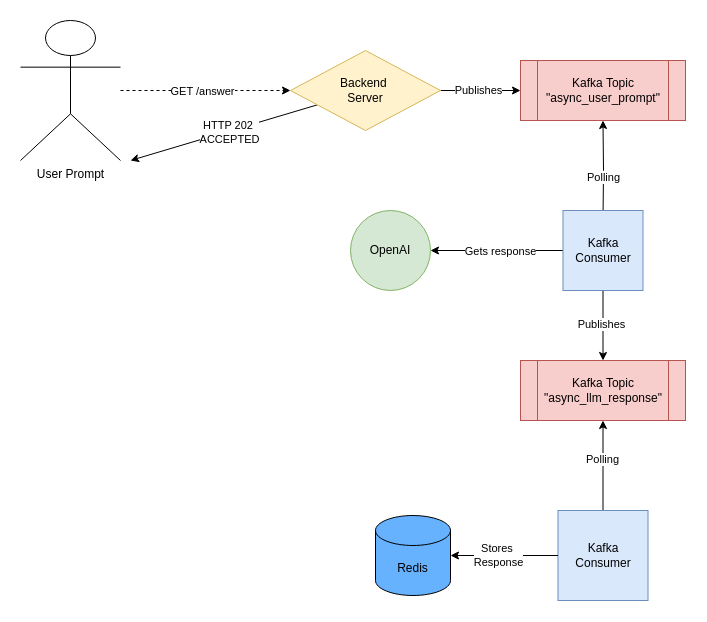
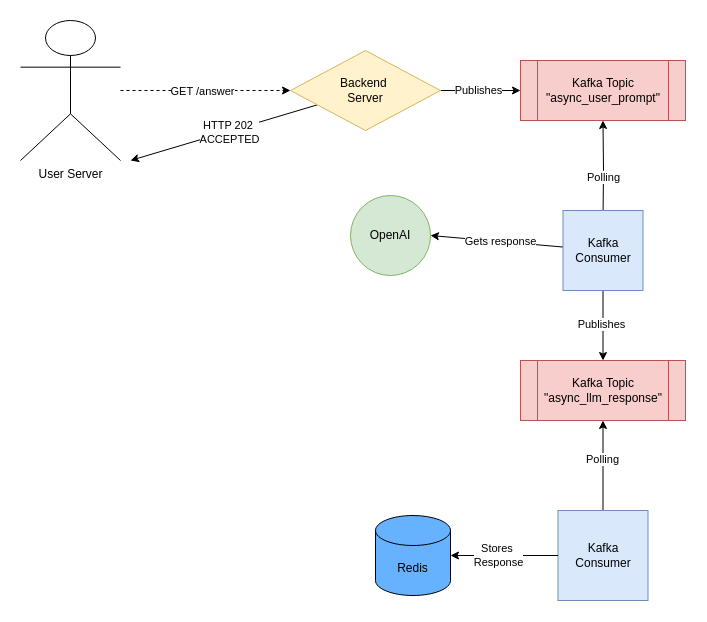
node "User Prompt": label "User Prompt" -> "User Server"
node "OpenAI": moved (391, 251) -> (391, 236)
